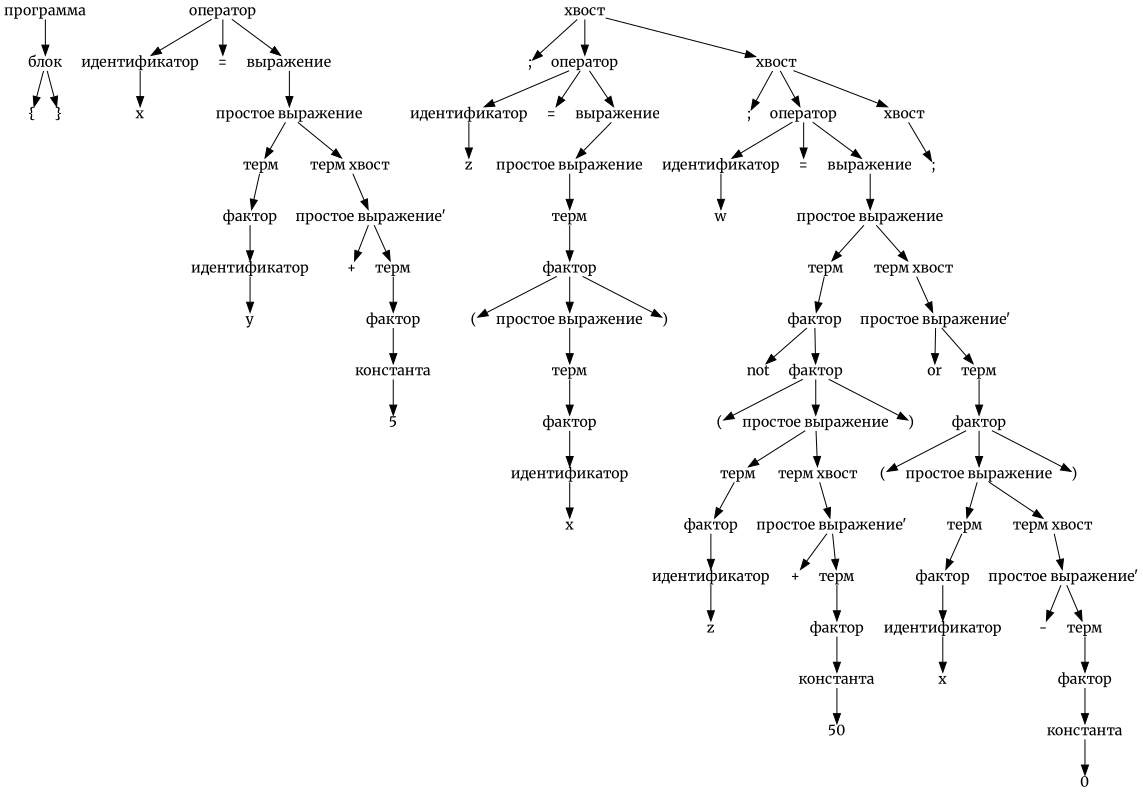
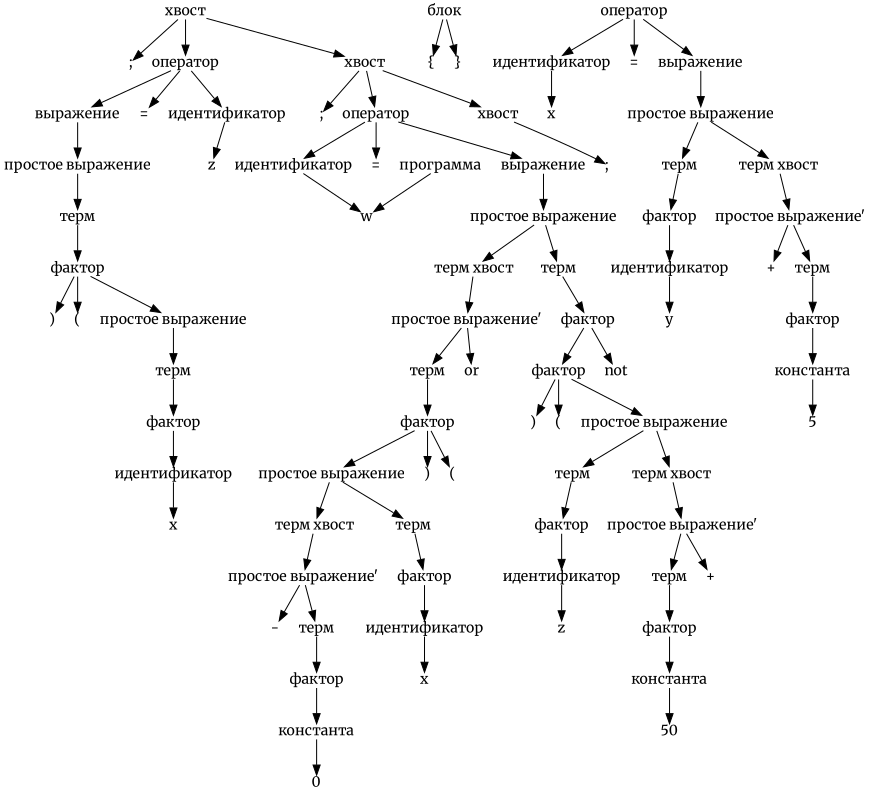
edge "программа" -> "блок": now "программа" -> "w"
